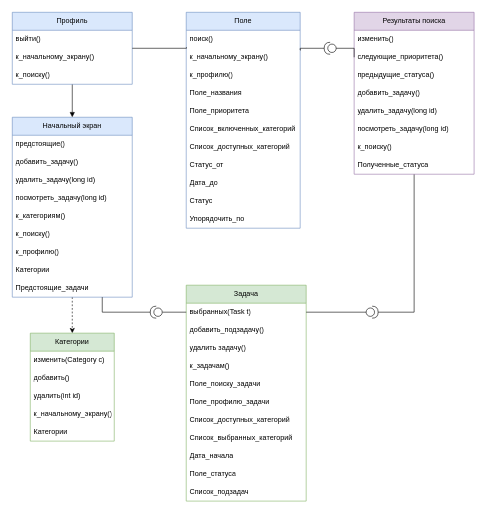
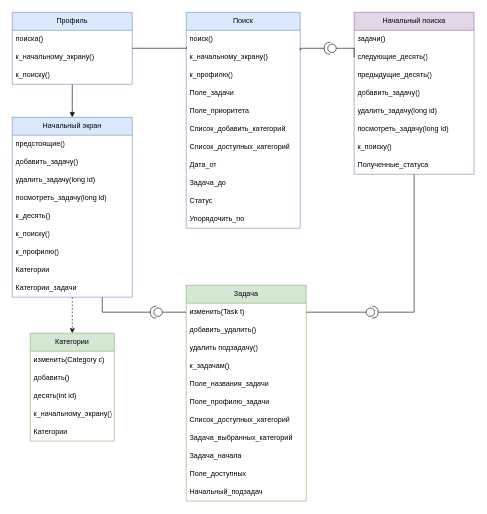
node "Поле": label "Поле" -> "Поиск"
node "Результаты поиска": label "Результаты поиска" -> "Начальный поиска"
node "выйти()": label "выйти()" -> "поиска()"
node "изменить()": label "изменить()" -> "задачи()"
node "следующие_приоритета()": label "следующие_приоритета()" -> "следующие_десять()"
node "предыдущие_статуса()": label "предыдущие_статуса()" -> "предыдущие_десять()"
node "Поле_названия": label "Поле_названия" -> "Поле_задачи"
node "Список_включенных_категорий": label "Список_включенных_категорий" -> "Список_добавить_категорий"
node "Статус_от": label "Статус_от" -> "Дата_от"
node "Дата_до": label "Дата_до" -> "Задача_до"
node "к_категориям()": label "к_категориям()" -> "к_десять()"
node "Предстоящие_задачи": label "Предстоящие_задачи" -> "Категории_задачи"
node "выбранных(Task t)": label "выбранных(Task t)" -> "изменить(Task t)"
node "добавить_подзадачу()": label "добавить_подзадачу()" -> "добавить_удалить()"
node "удалить задачу()": label "удалить задачу()" -> "удалить подзадачу()"
node "Поле_поиску_задачи": label "Поле_поиску_задачи" -> "Поле_названия_задачи"
node "удалить(int id)": label "удалить(int id)" -> "десять(int id)"
node "Список_выбранных_категорий": label "Список_выбранных_категорий" -> "Задача_выбранных_категорий"
node "Дата_начала": label "Дата_начала" -> "Задача_начала"
node "Поле_статуса": label "Поле_статуса" -> "Поле_доступных"
node "Список_подзадач": label "Список_подзадач" -> "Начальный_подзадач"
